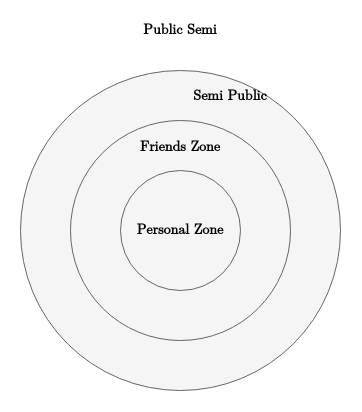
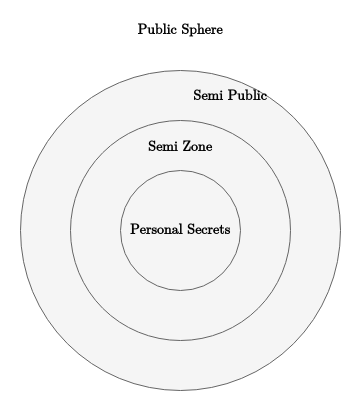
node "Public Semi": label "Public Semi" -> "Public Sphere"
node "Friends Zone": label "Friends Zone" -> "Semi Zone"
node "Personal Zone": label "Personal Zone" -> "Personal Secrets"
